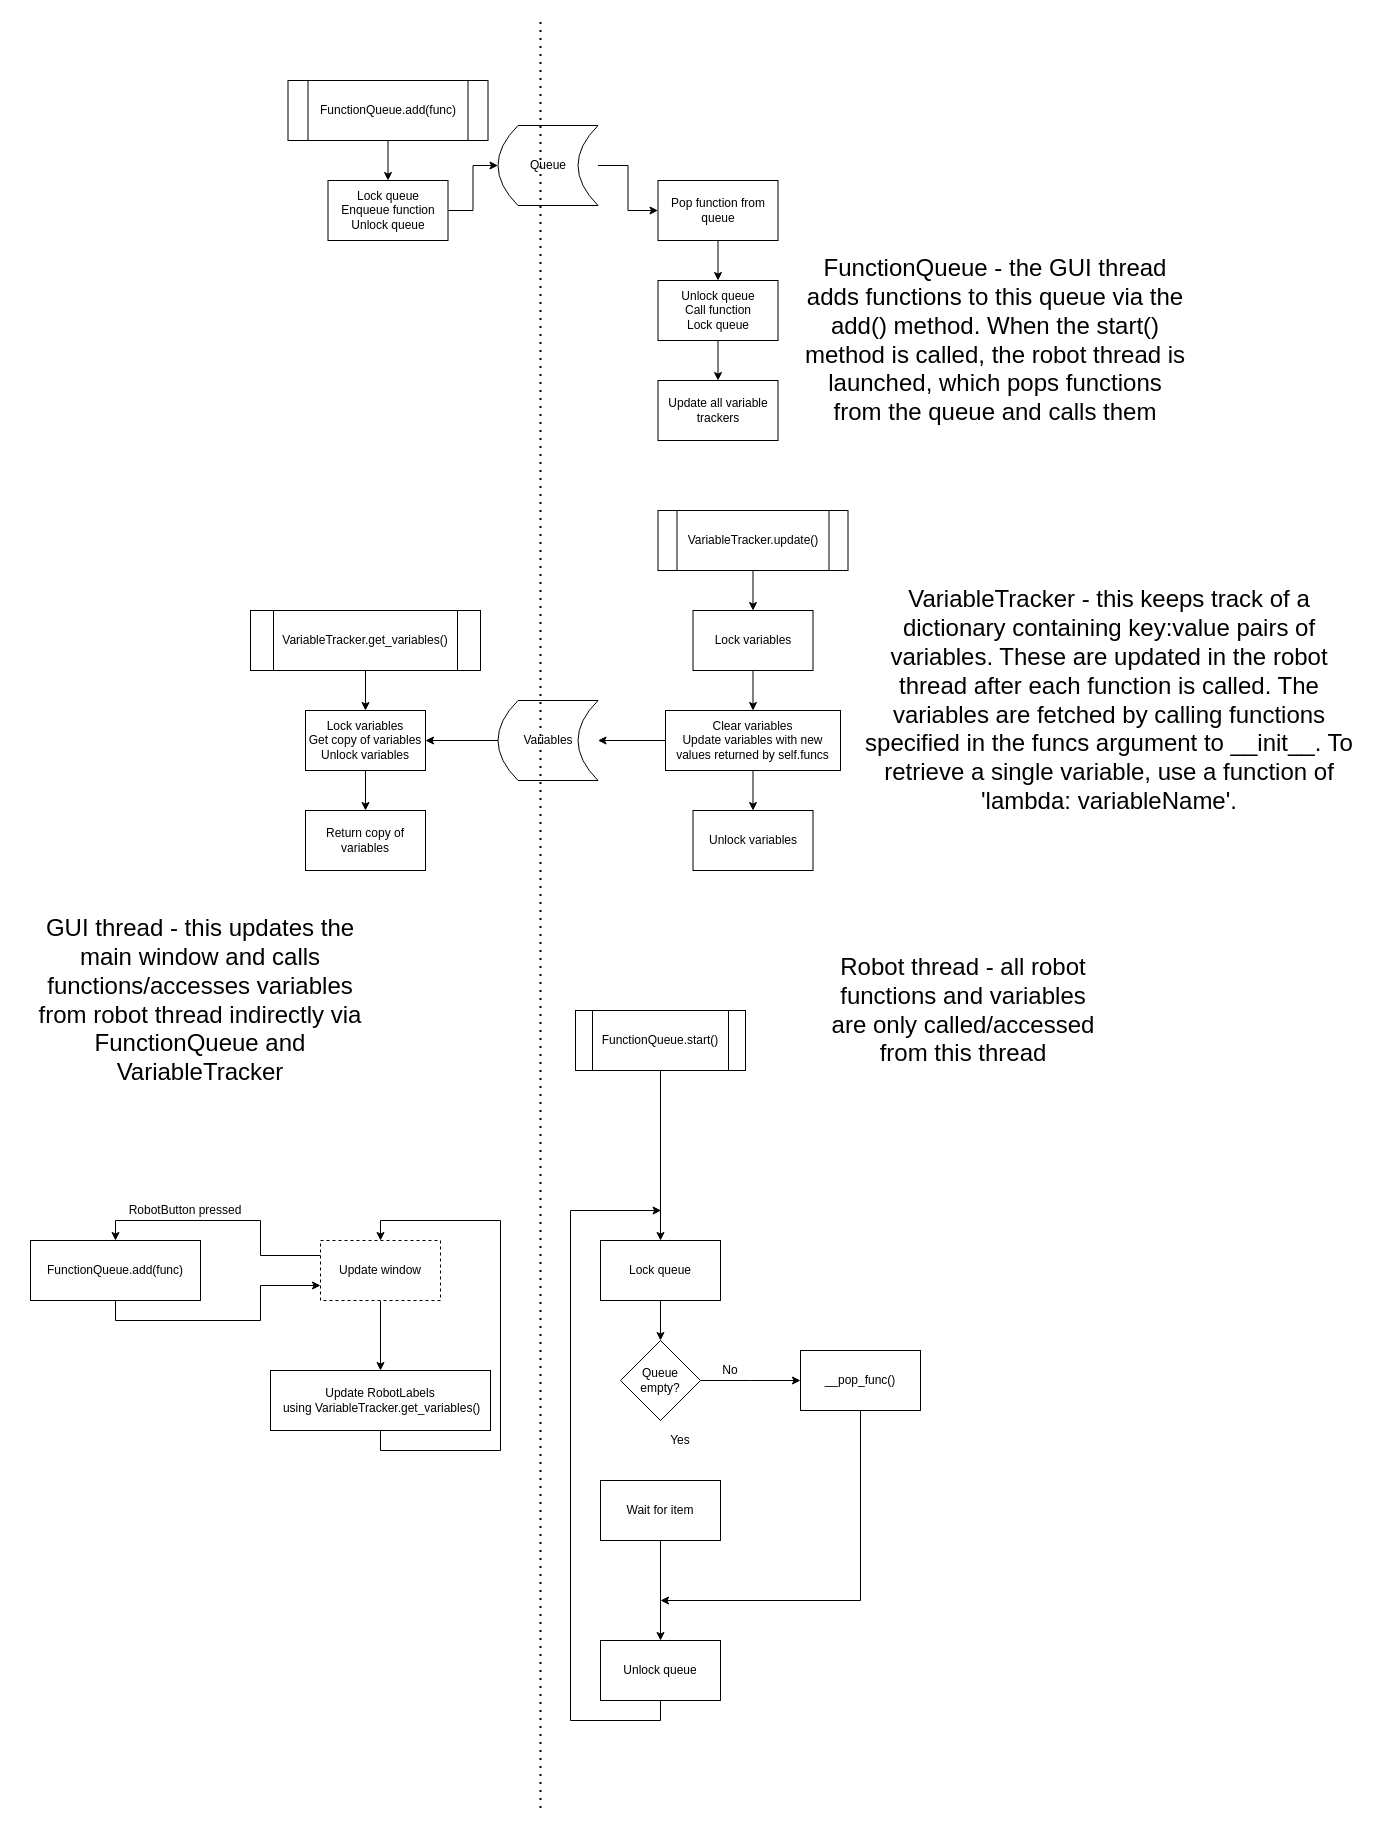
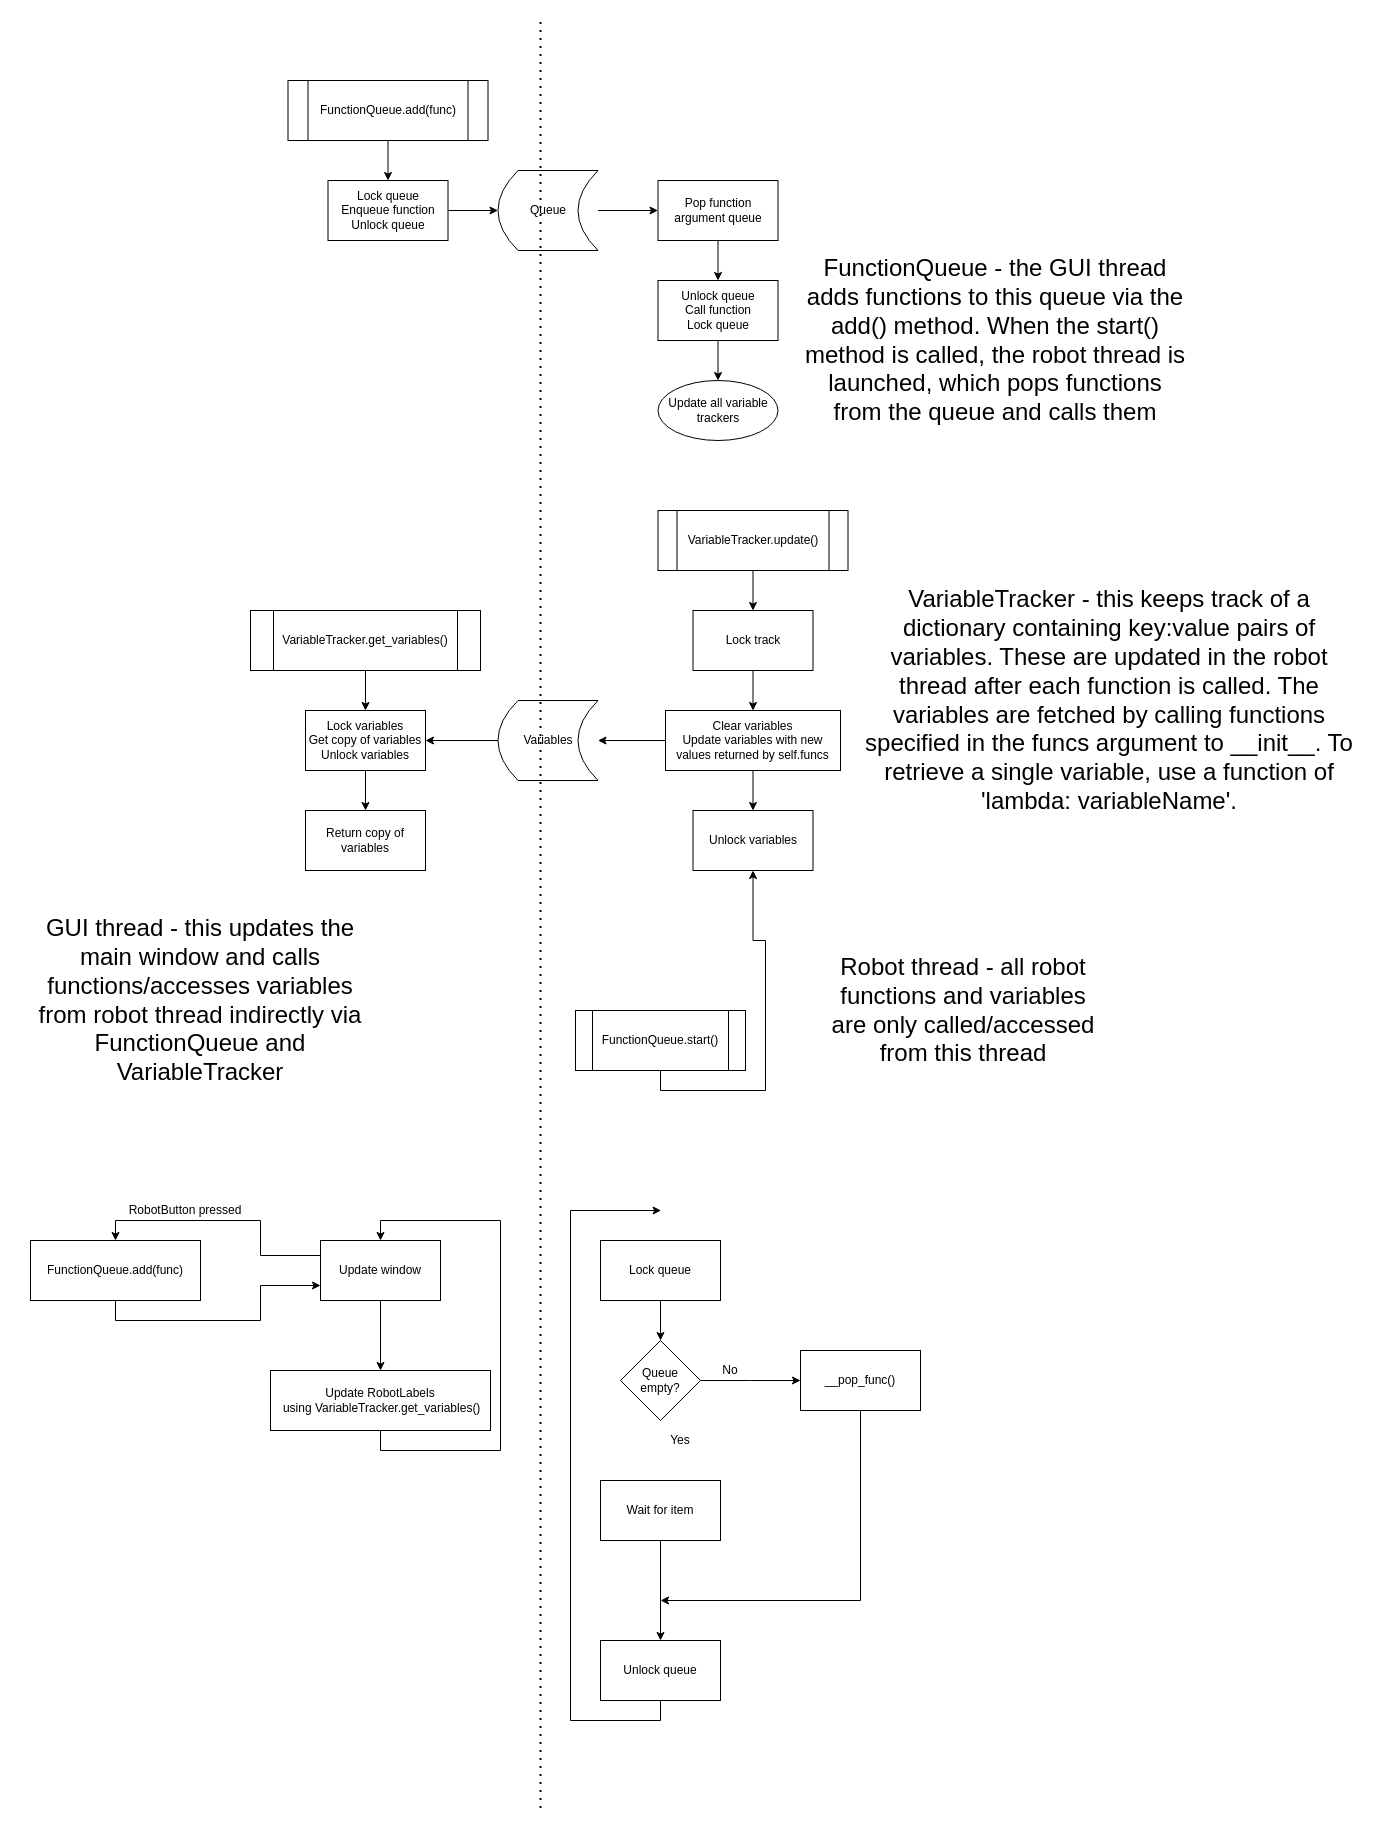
node "Queue": moved (548, 166) -> (548, 211)
node "Pop function from queue": label "Pop function from queue" -> "Pop function argument queue"
node "Update all variable trackers": shape rectangle -> ellipse
node "Lock variables": label "Lock variables" -> "Lock track"
edge "FunctionQueue.start()" -> "Lock queue": now "FunctionQueue.start()" -> "Unlock variables"
node "Update window": style dashed -> solid
